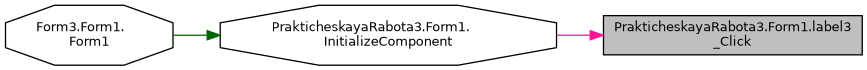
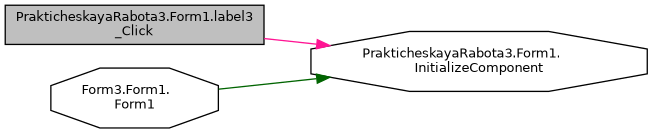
edge "PrakticheskayaRabota3.Form1. InitializeComponent" -> "PrakticheskayaRabota3.Form1.label3 _Click": reversed
